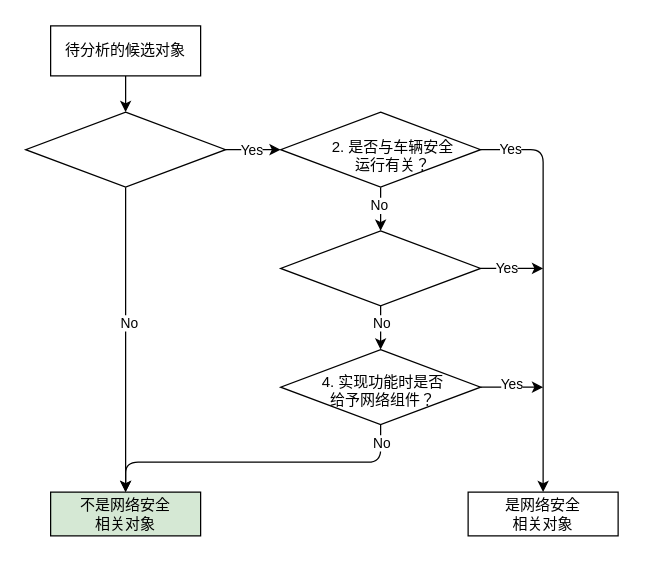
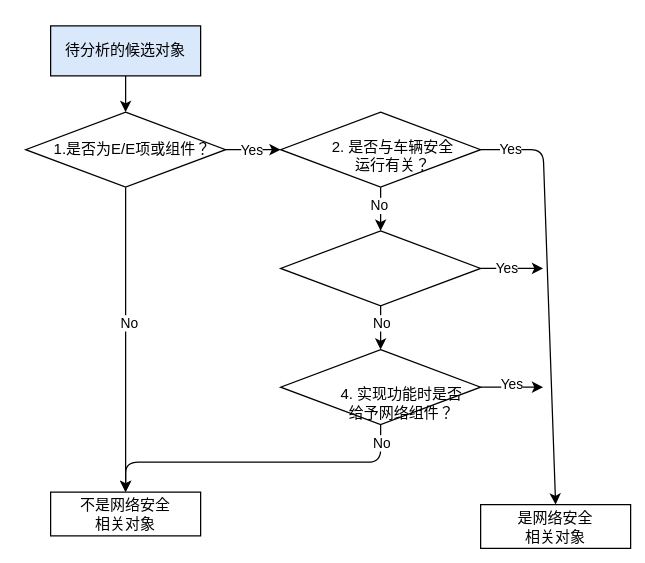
node "待分析的候选对象": fillcolor #ffffff -> #dae8fc
node "1.是否为E/E项或组件？": added
node "4. 实现功能时是否给予网络组件？": moved (383, 391) -> (402, 403)
node "不是网络安全 相关对象": fillcolor #d5e8d4 -> #ffffff
node "是网络安全 相关对象": moved (543, 514) -> (556, 526)
